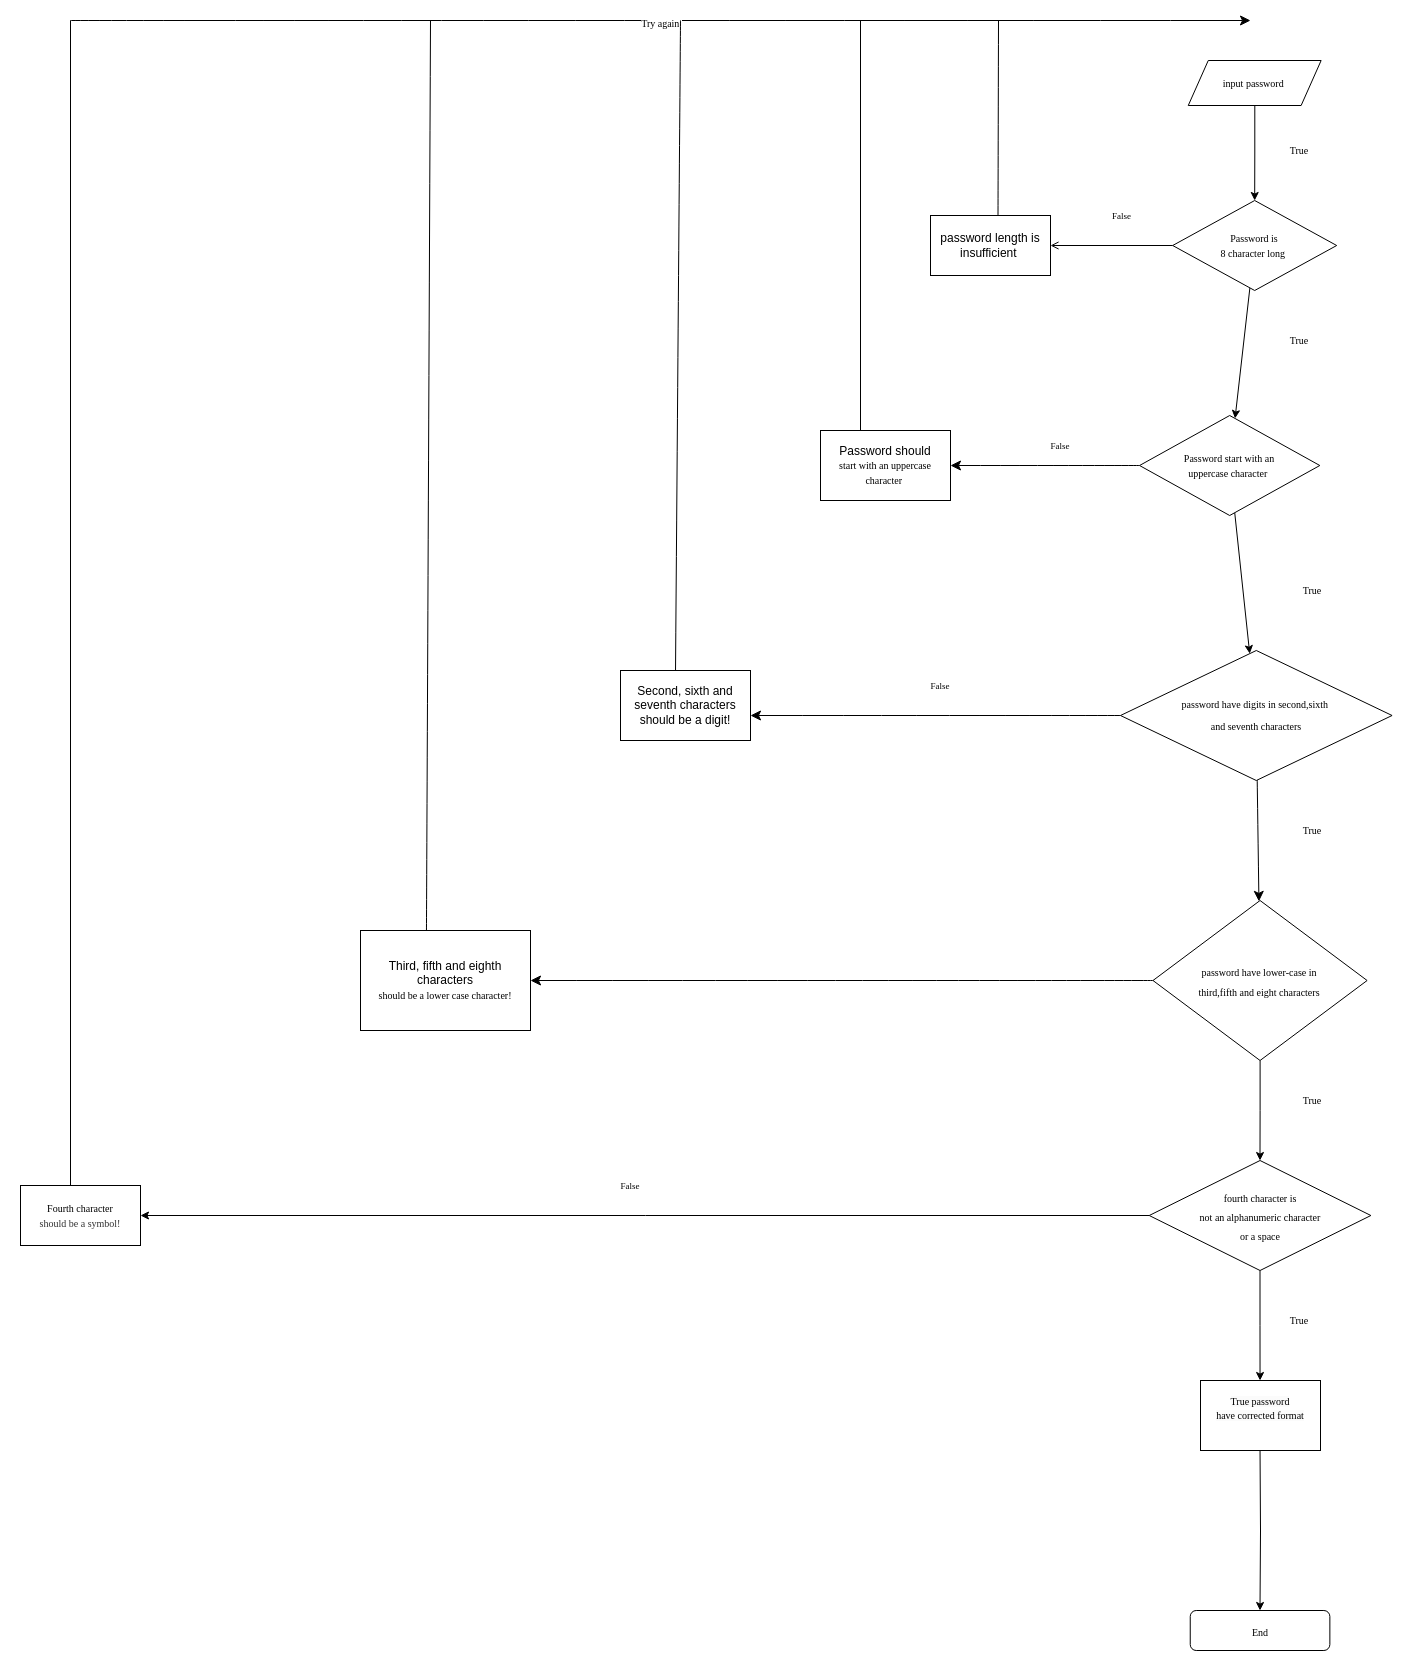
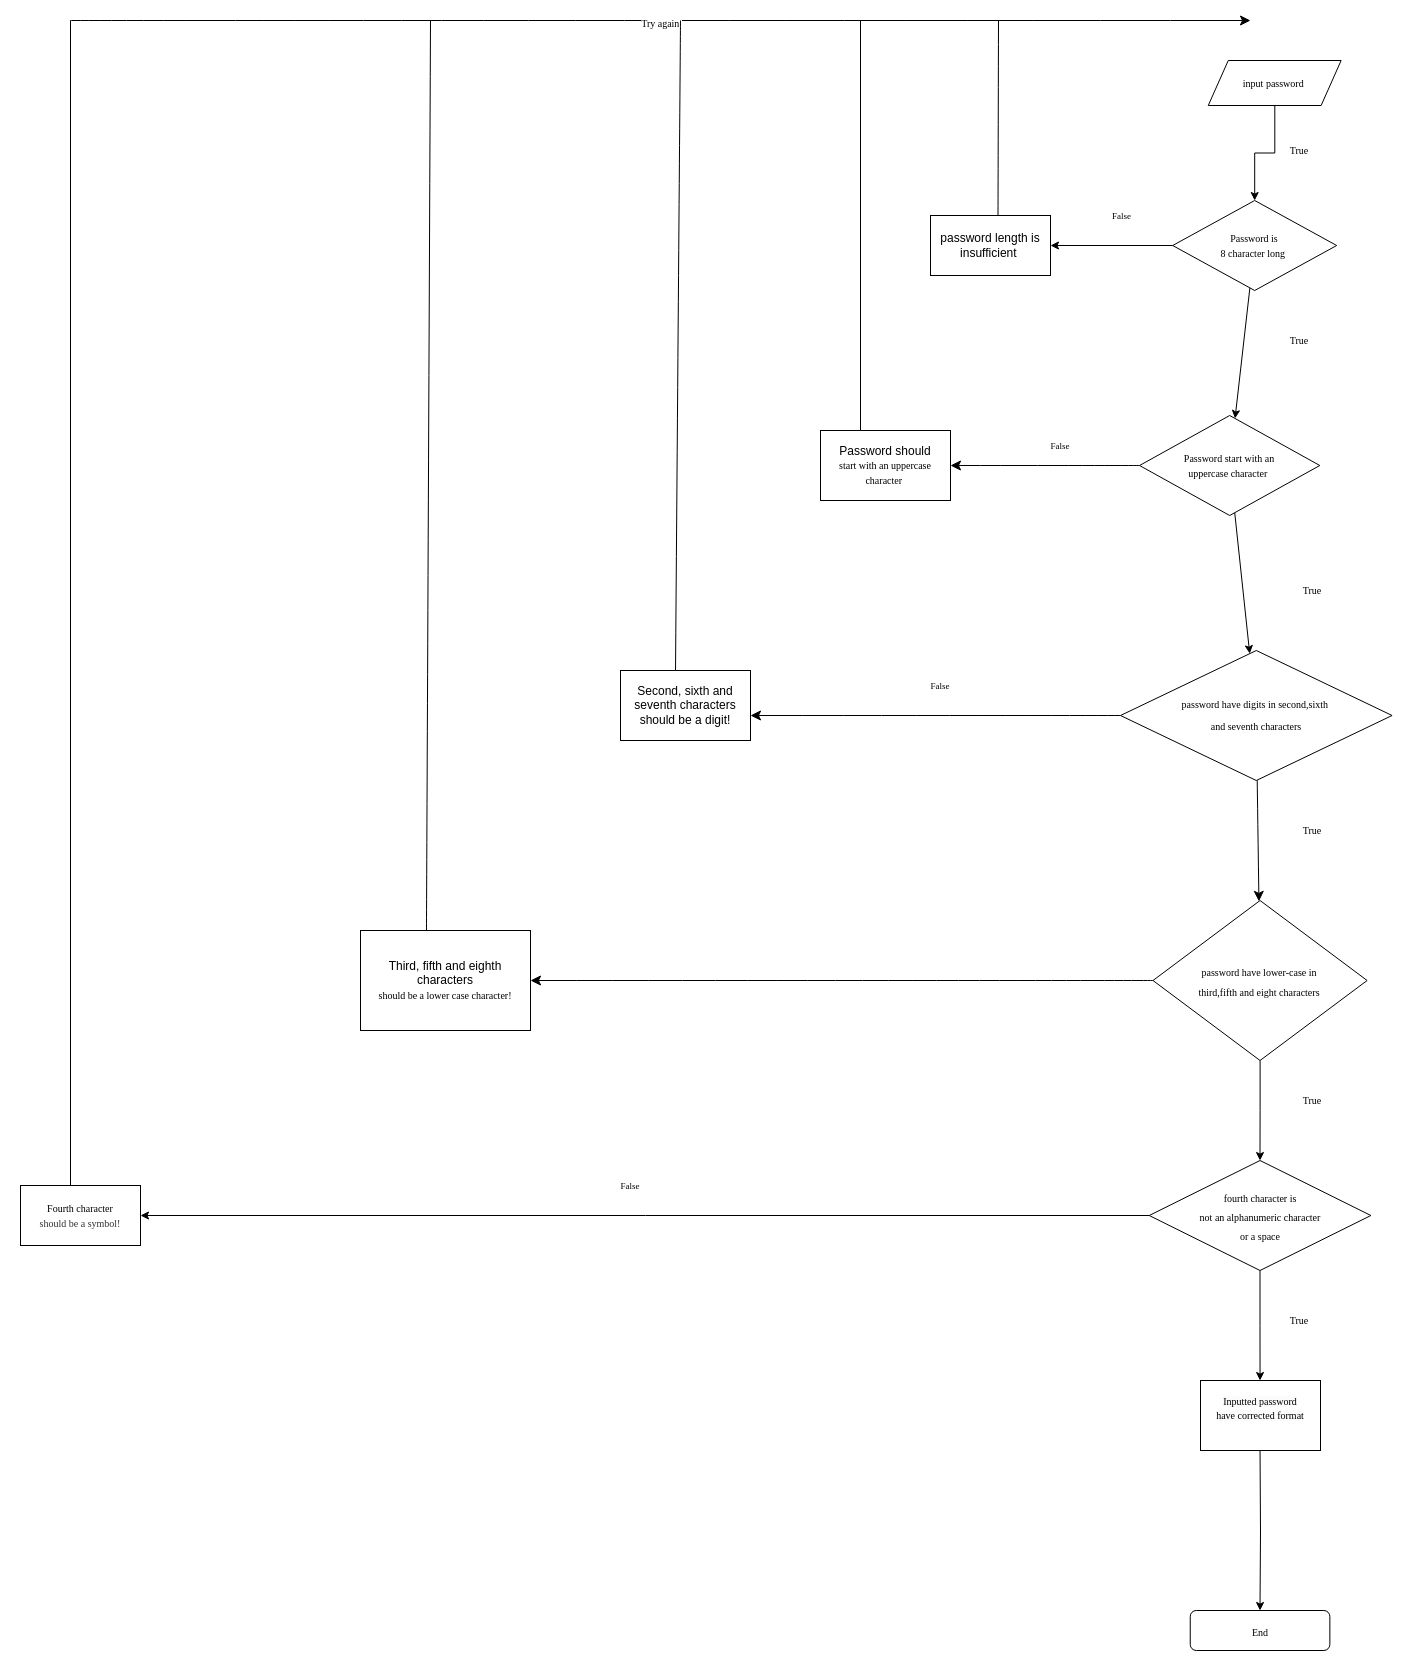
node "input password": moved (1255, 83) -> (1275, 83)
edge "Password is 8 character long" -> "password length is insufficient": arrowhead open -> classic
node "True passwordhave corrected format": label "True passwordhave corrected format" -> "Inputted passwordhave corrected format"
